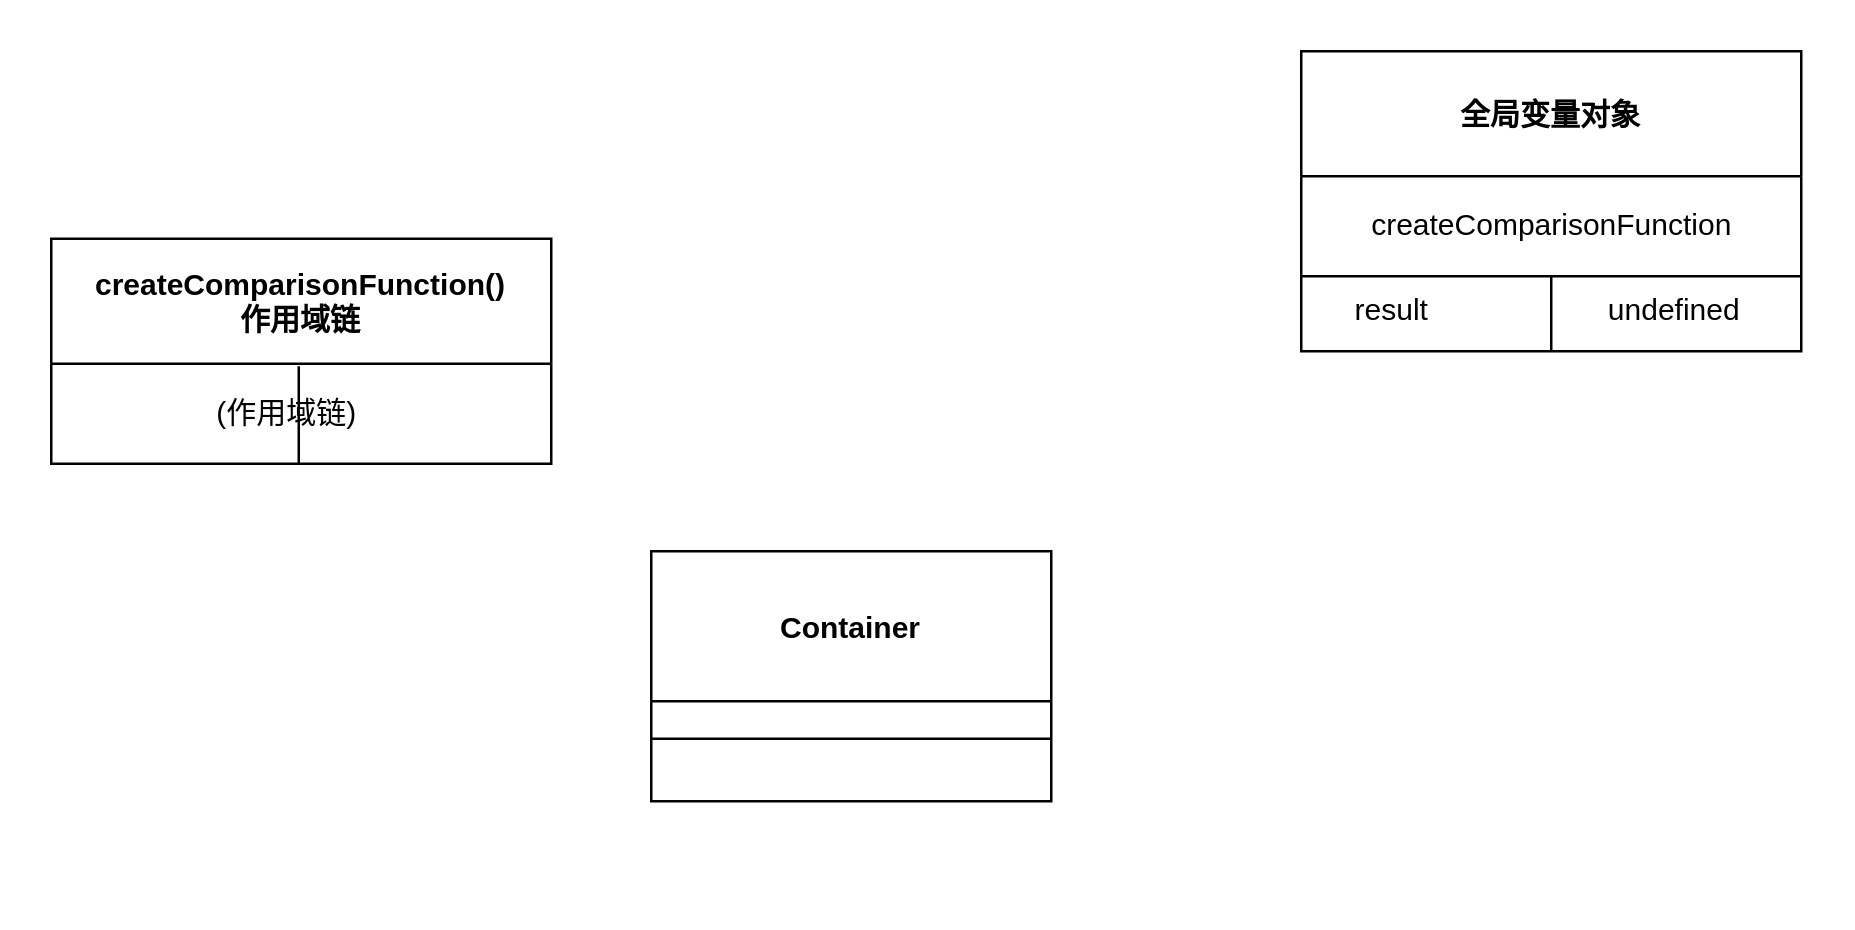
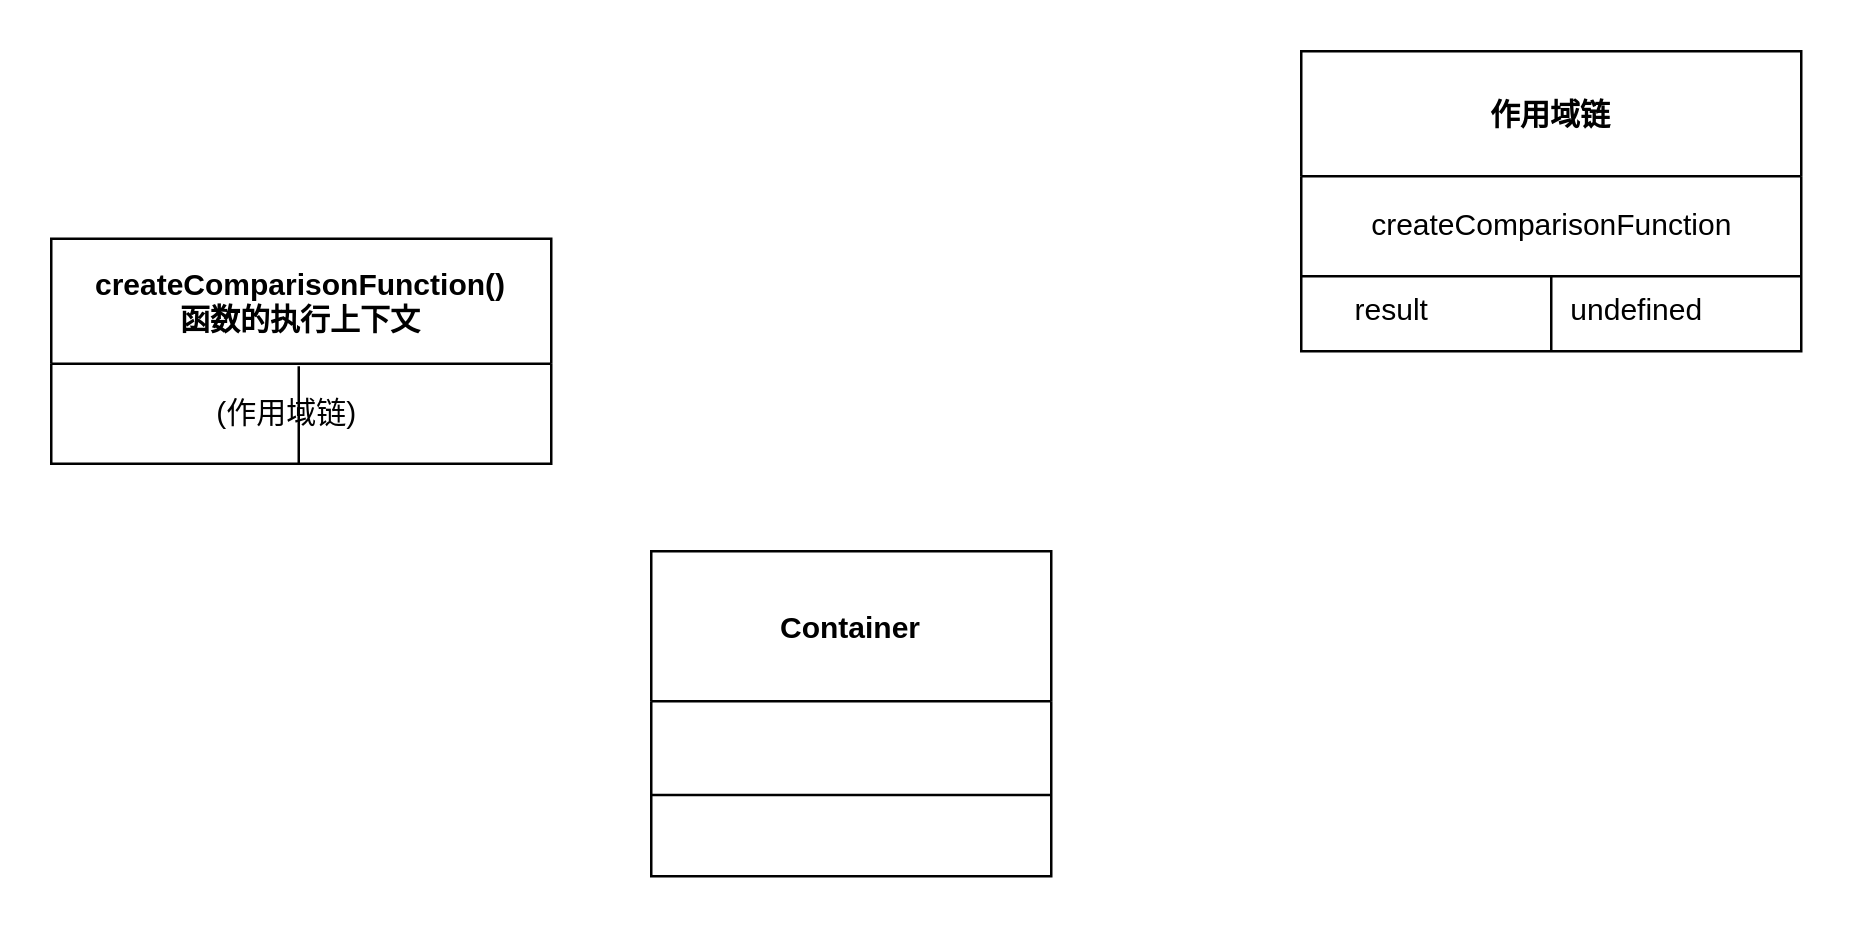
node "全局变量对象": label "全局变量对象" -> "作用域链"
node "createComparisonFunction() 作用域链": label "createComparisonFunction() 作用域链" -> "createComparisonFunction() 函数的执行上下文"
node "undefined": moved (1674, 311) -> (1636, 311)
node "Container": size 400x250 -> 400x325
